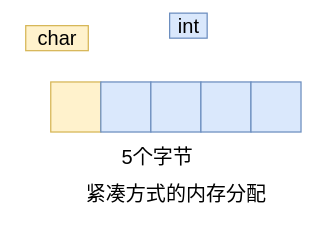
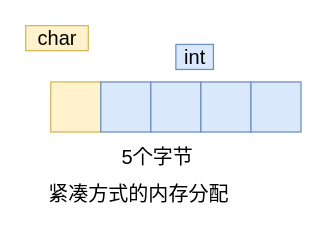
node "int": moved (188, 26) -> (194, 57)
node "紧凑方式的内存分配": moved (176, 194) -> (138, 194)
